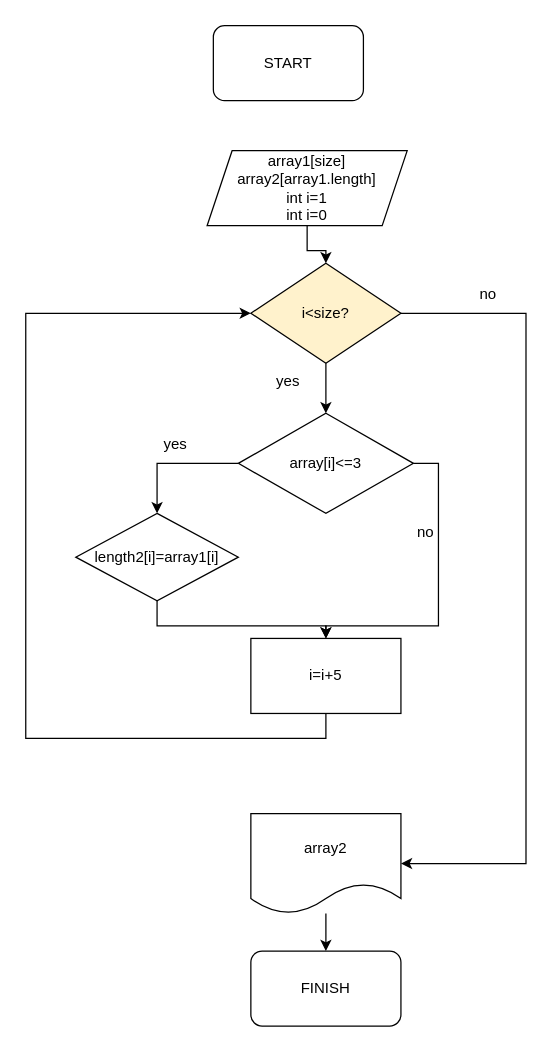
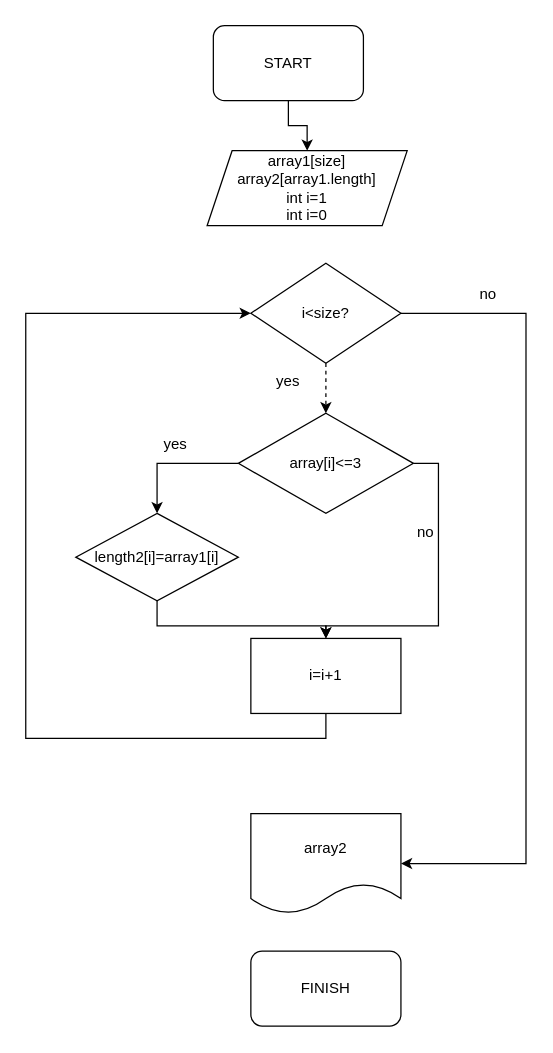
edge "START" -> "array1[size] array2[array1.length] int i=1 int i=0": added
edge "array1[size] array2[array1.length] int i=1 int i=0" -> "i<size?": removed
node "i<size?": fillcolor #fff2cc -> #ffffff
edge "i<size?" -> "array[i]<=3": style solid -> dashed
node "i=i+5": label "i=i+5" -> "i=i+1"
edge "array2" -> "FINISH": removed
